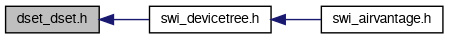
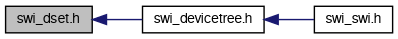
node "dset_dset.h": label "dset_dset.h" -> "swi_dset.h"
node "swi_airvantage.h": label "swi_airvantage.h" -> "swi_swi.h"
